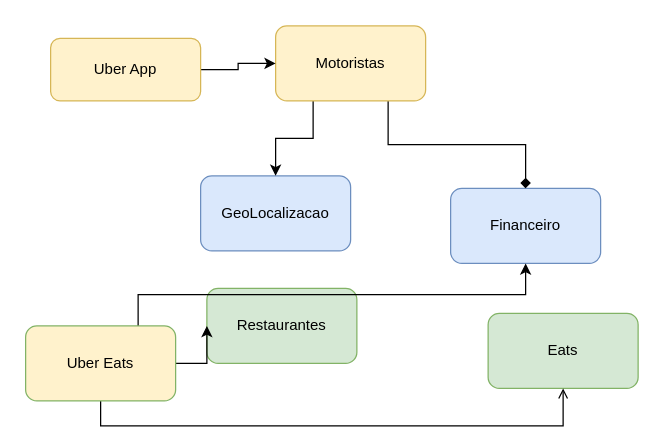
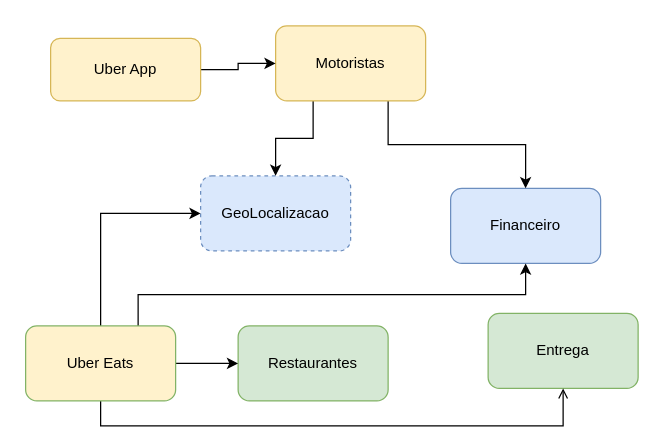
edge "Motoristas" -> "Financeiro": arrowhead diamond -> classic
node "GeoLocalizacao": style solid -> dashed
edge "Uber Eats" -> "GeoLocalizacao": added
node "Restaurantes": moved (282, 326) -> (313, 363)
node "Eats": label "Eats" -> "Entrega"
